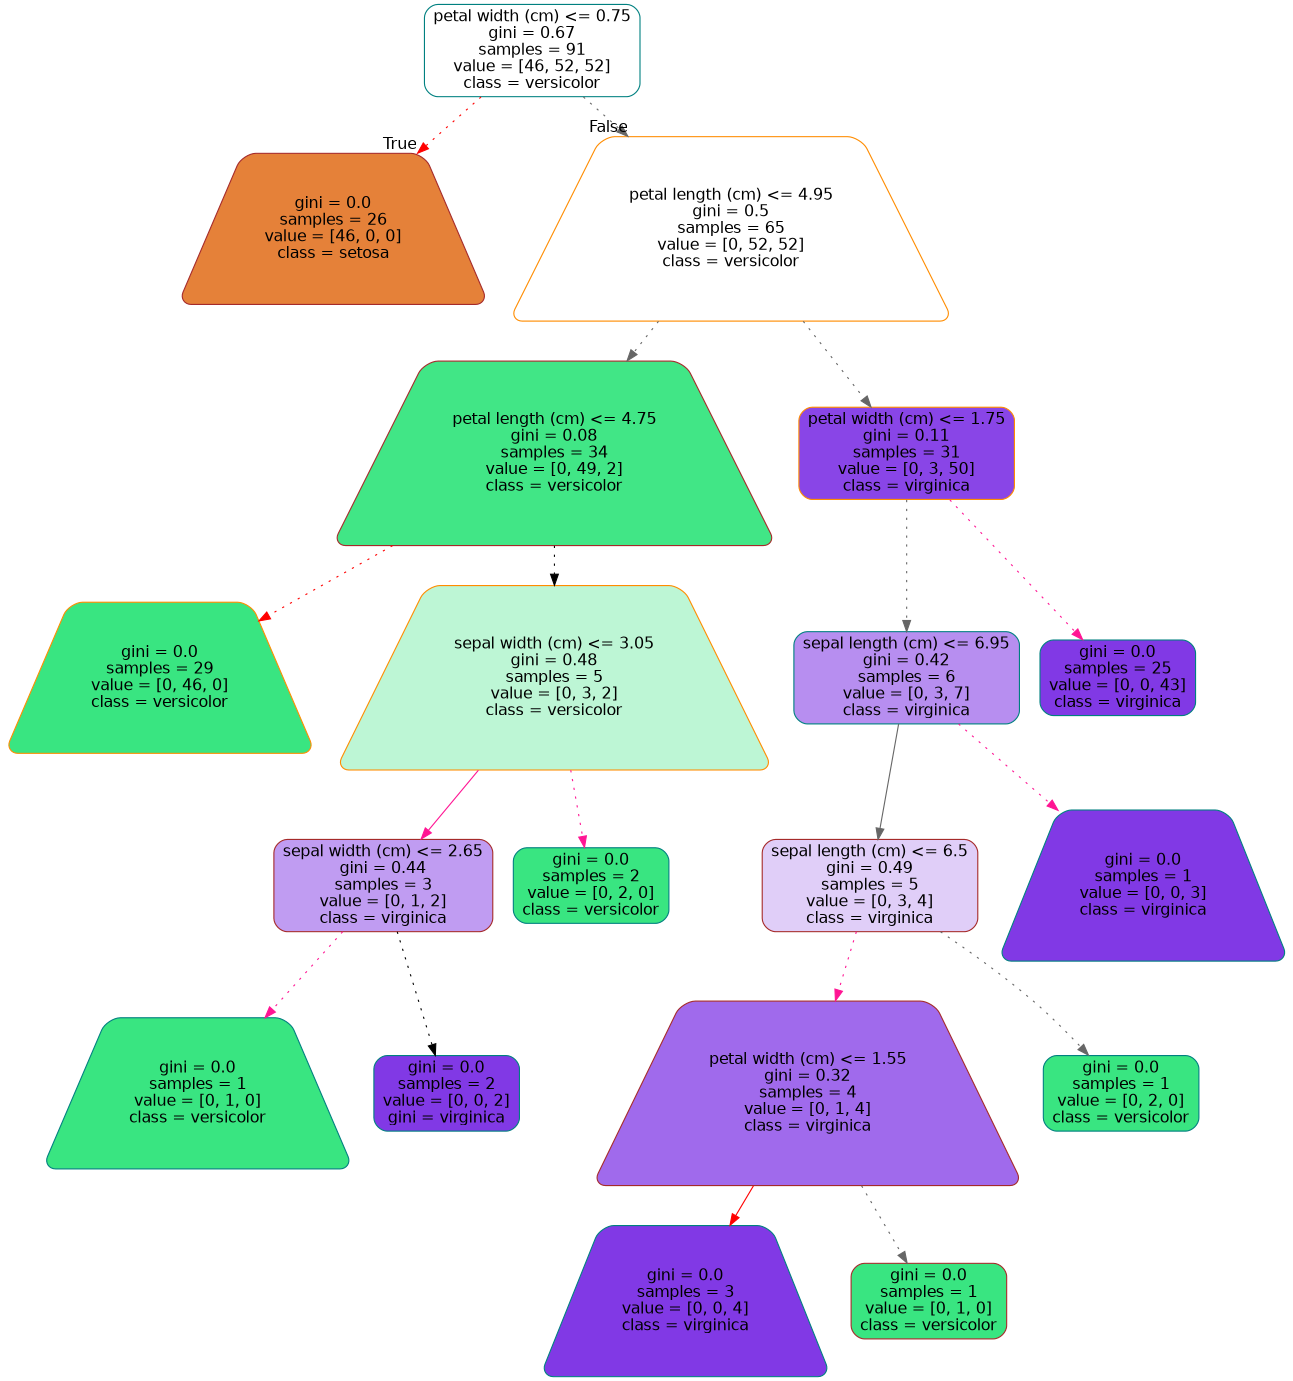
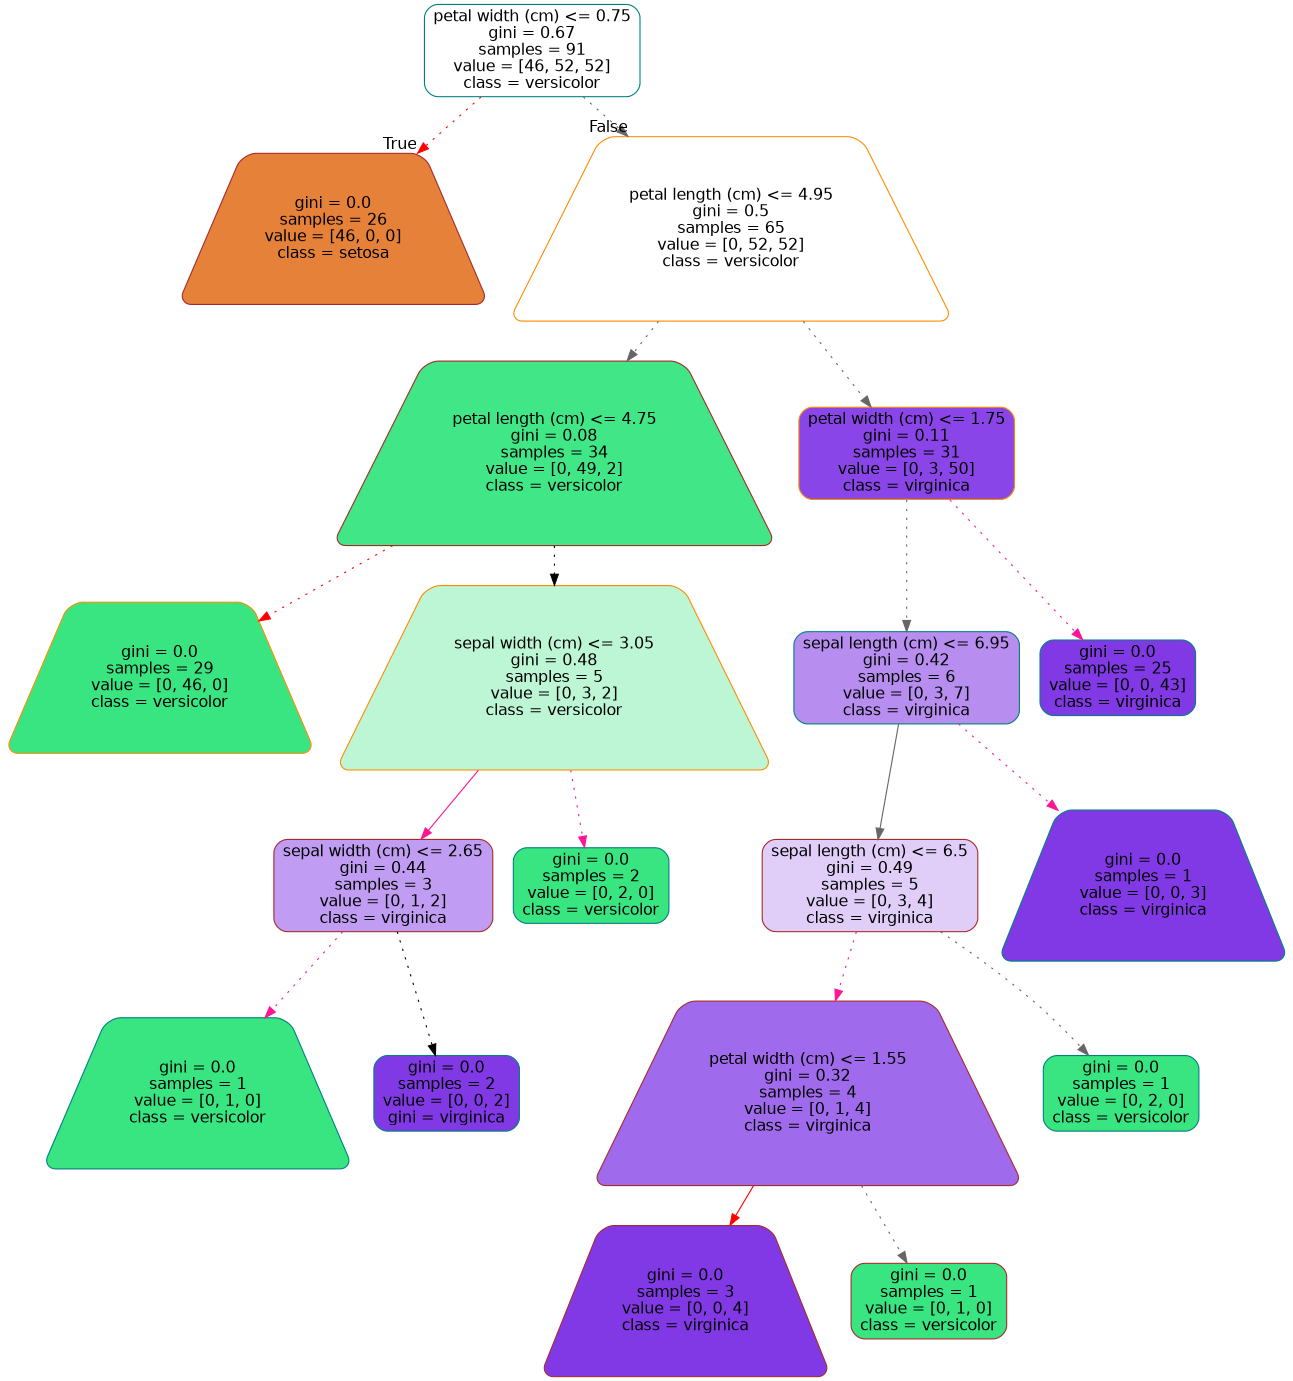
node "gini = 0.0 samples = 3 value = [0, 0, 4] class = virginica": color teal -> brown
